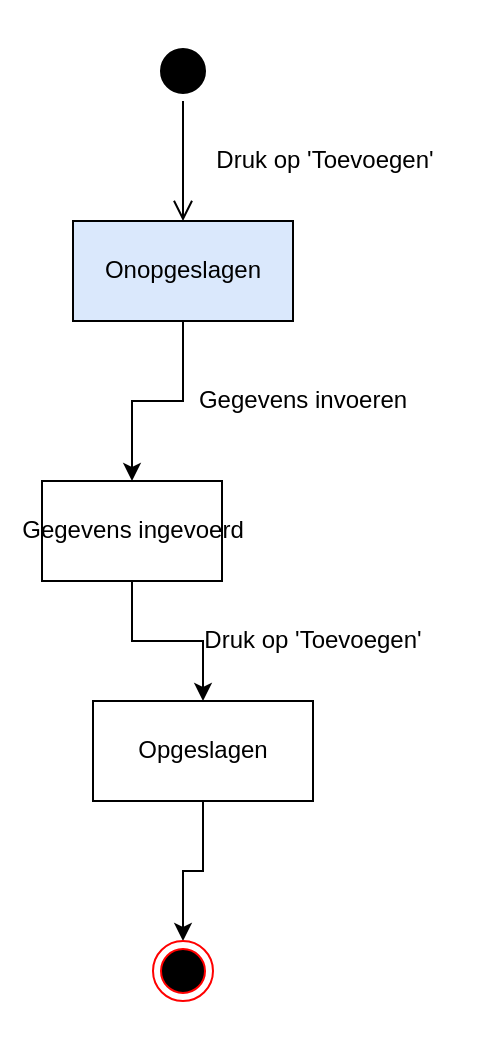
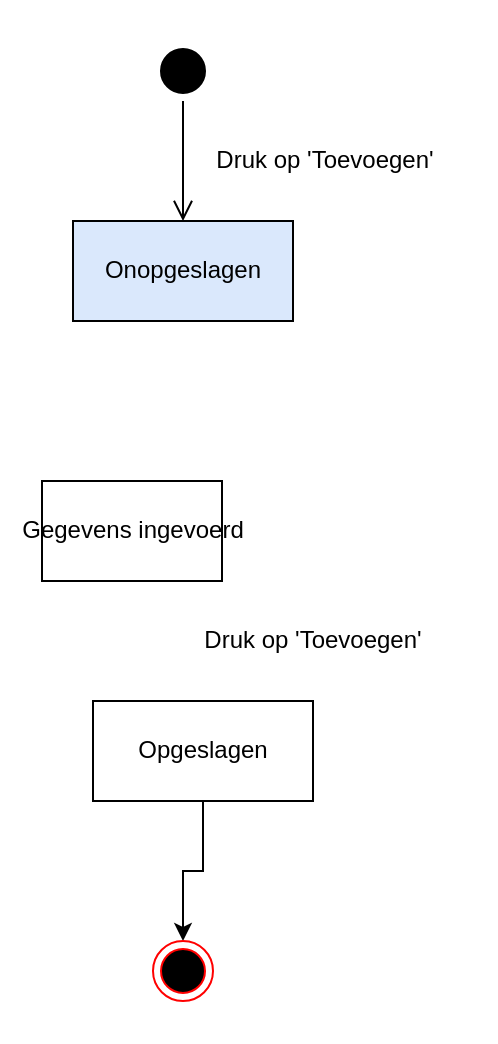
edge "Onopgeslagen" -> "Gegevens ingevoerd": removed
node "Gegevens invoeren": removed
edge "Gegevens ingevoerd" -> "Opgeslagen": removed
